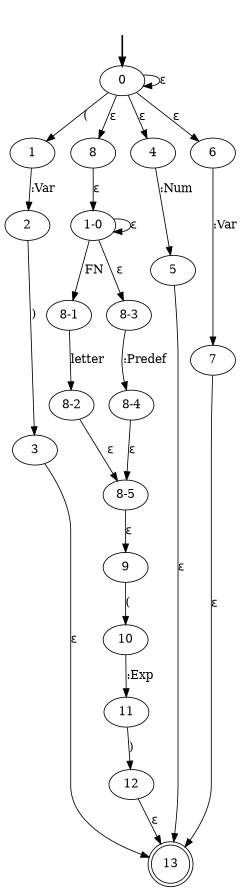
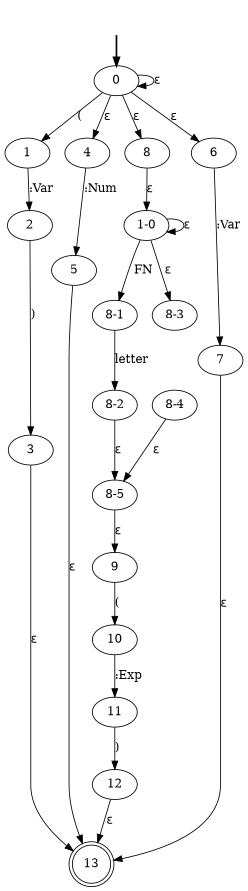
edge "8-3" -> "8-4": removed, label ":Predef"
